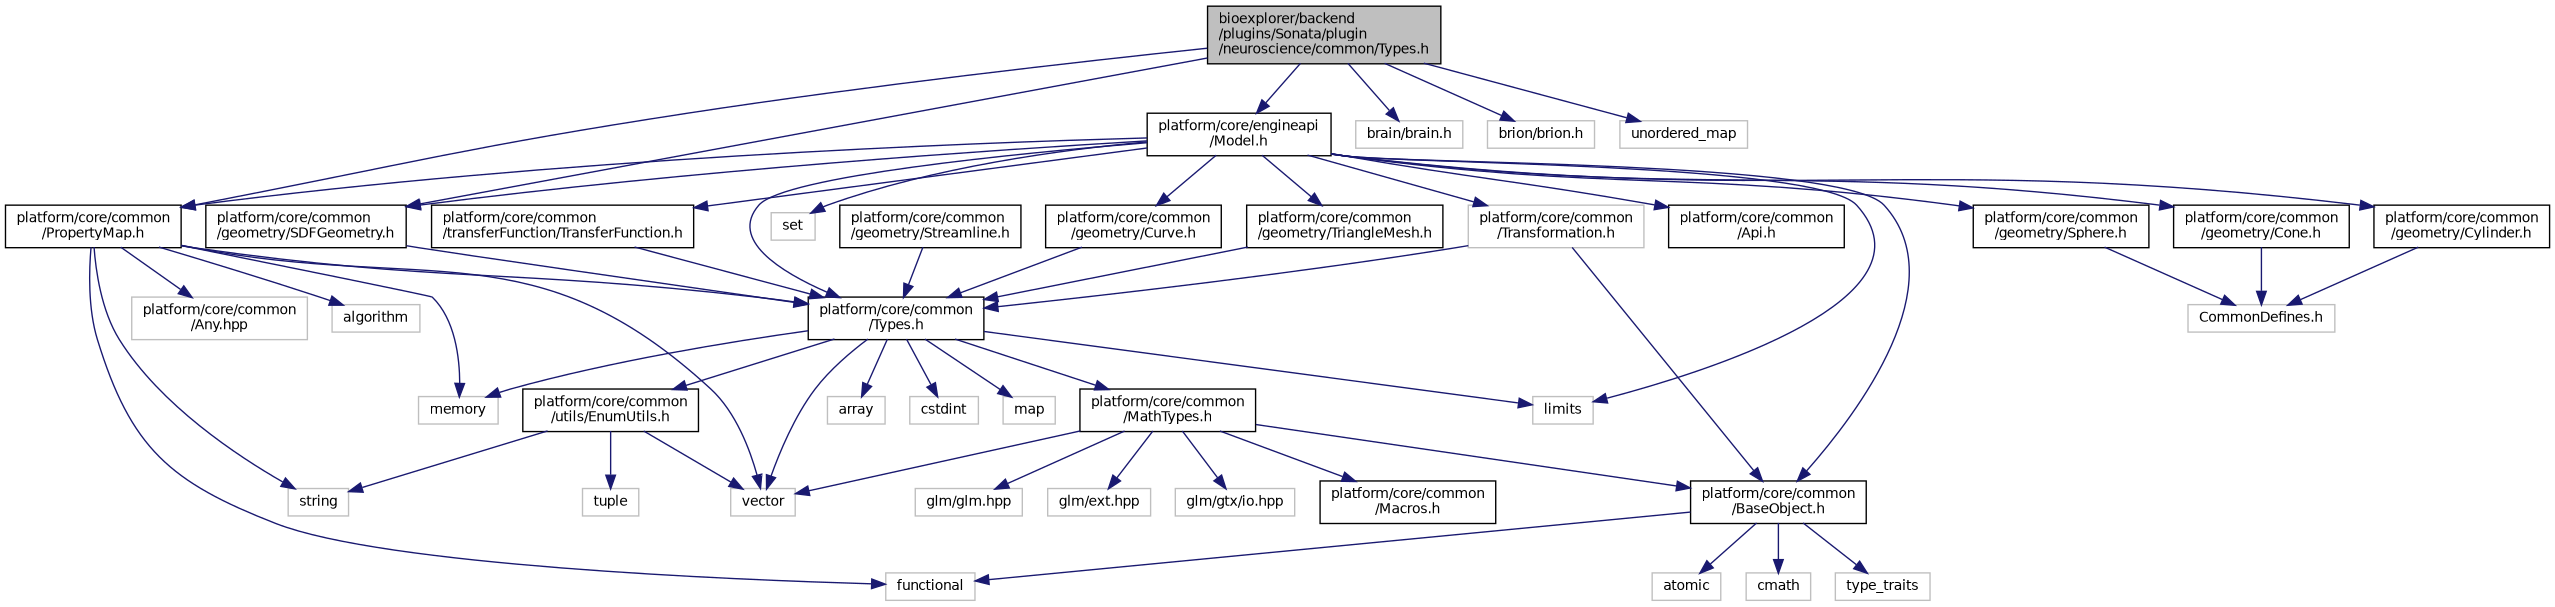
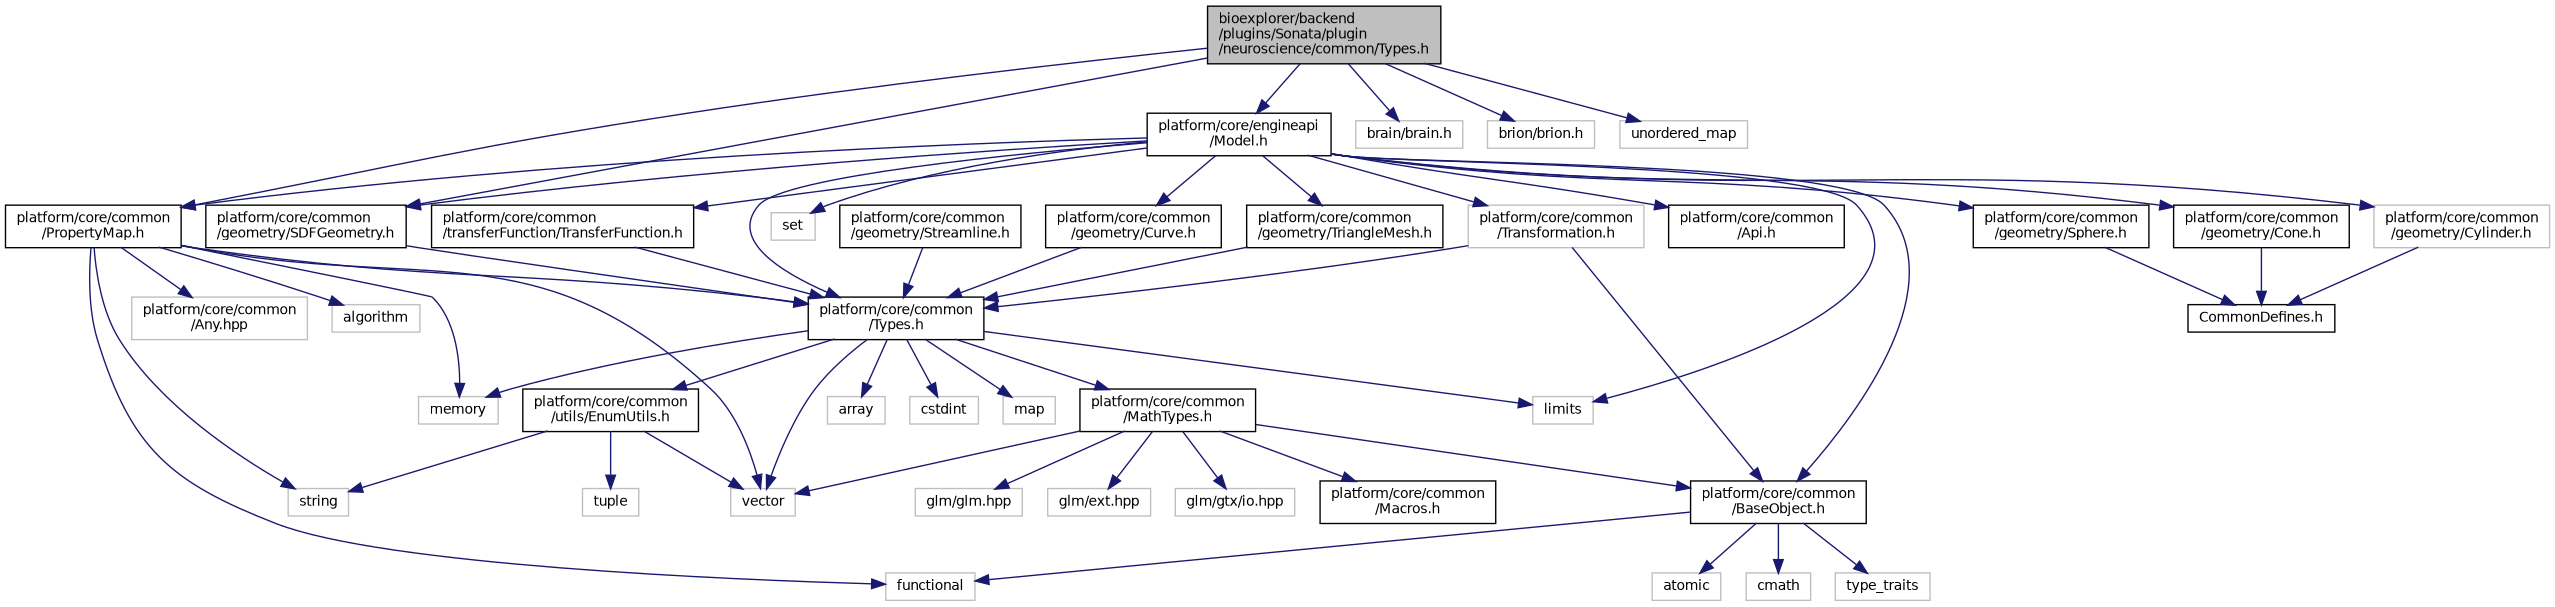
node "platform/core/common /geometry/Cylinder.h": color black -> grey75
node "CommonDefines.h": color grey75 -> black
